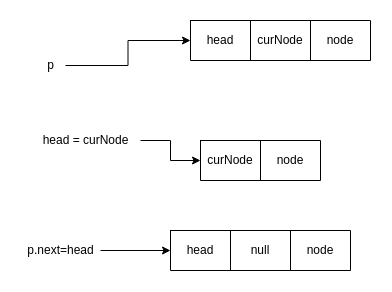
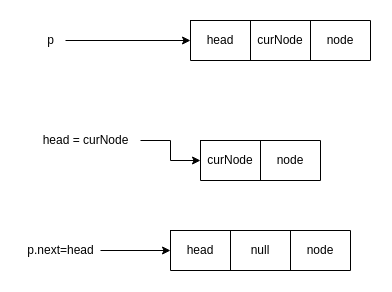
node "p": moved (51, 66) -> (51, 41)
